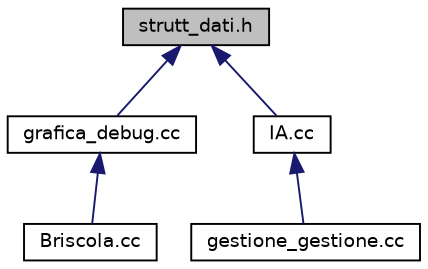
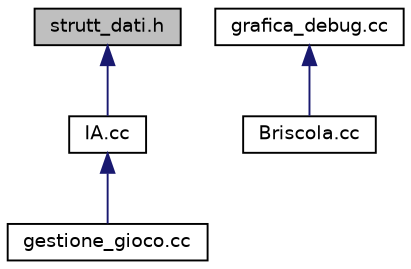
edge "grafica_debug.cc" -> "strutt_dati.h": removed
node "gestione_gestione.cc": label "gestione_gestione.cc" -> "gestione_gioco.cc"
